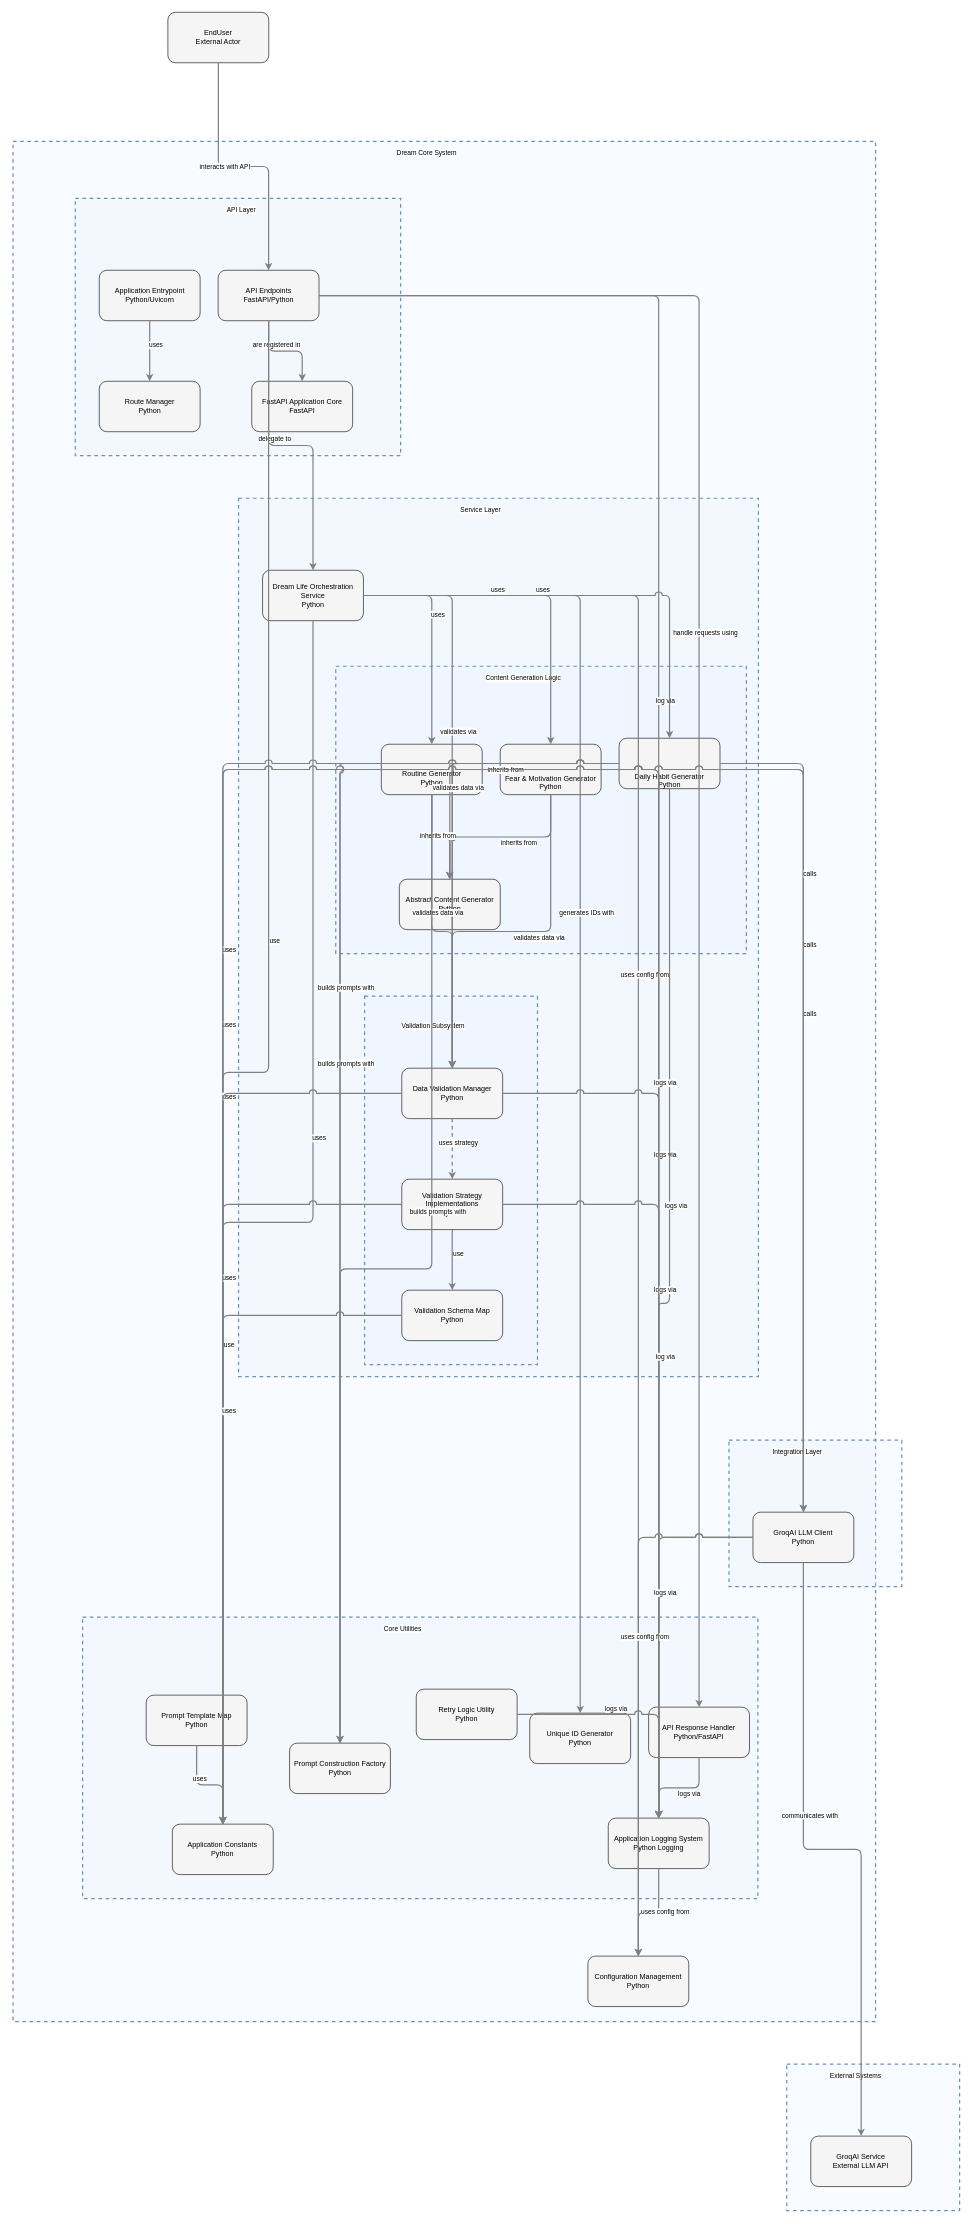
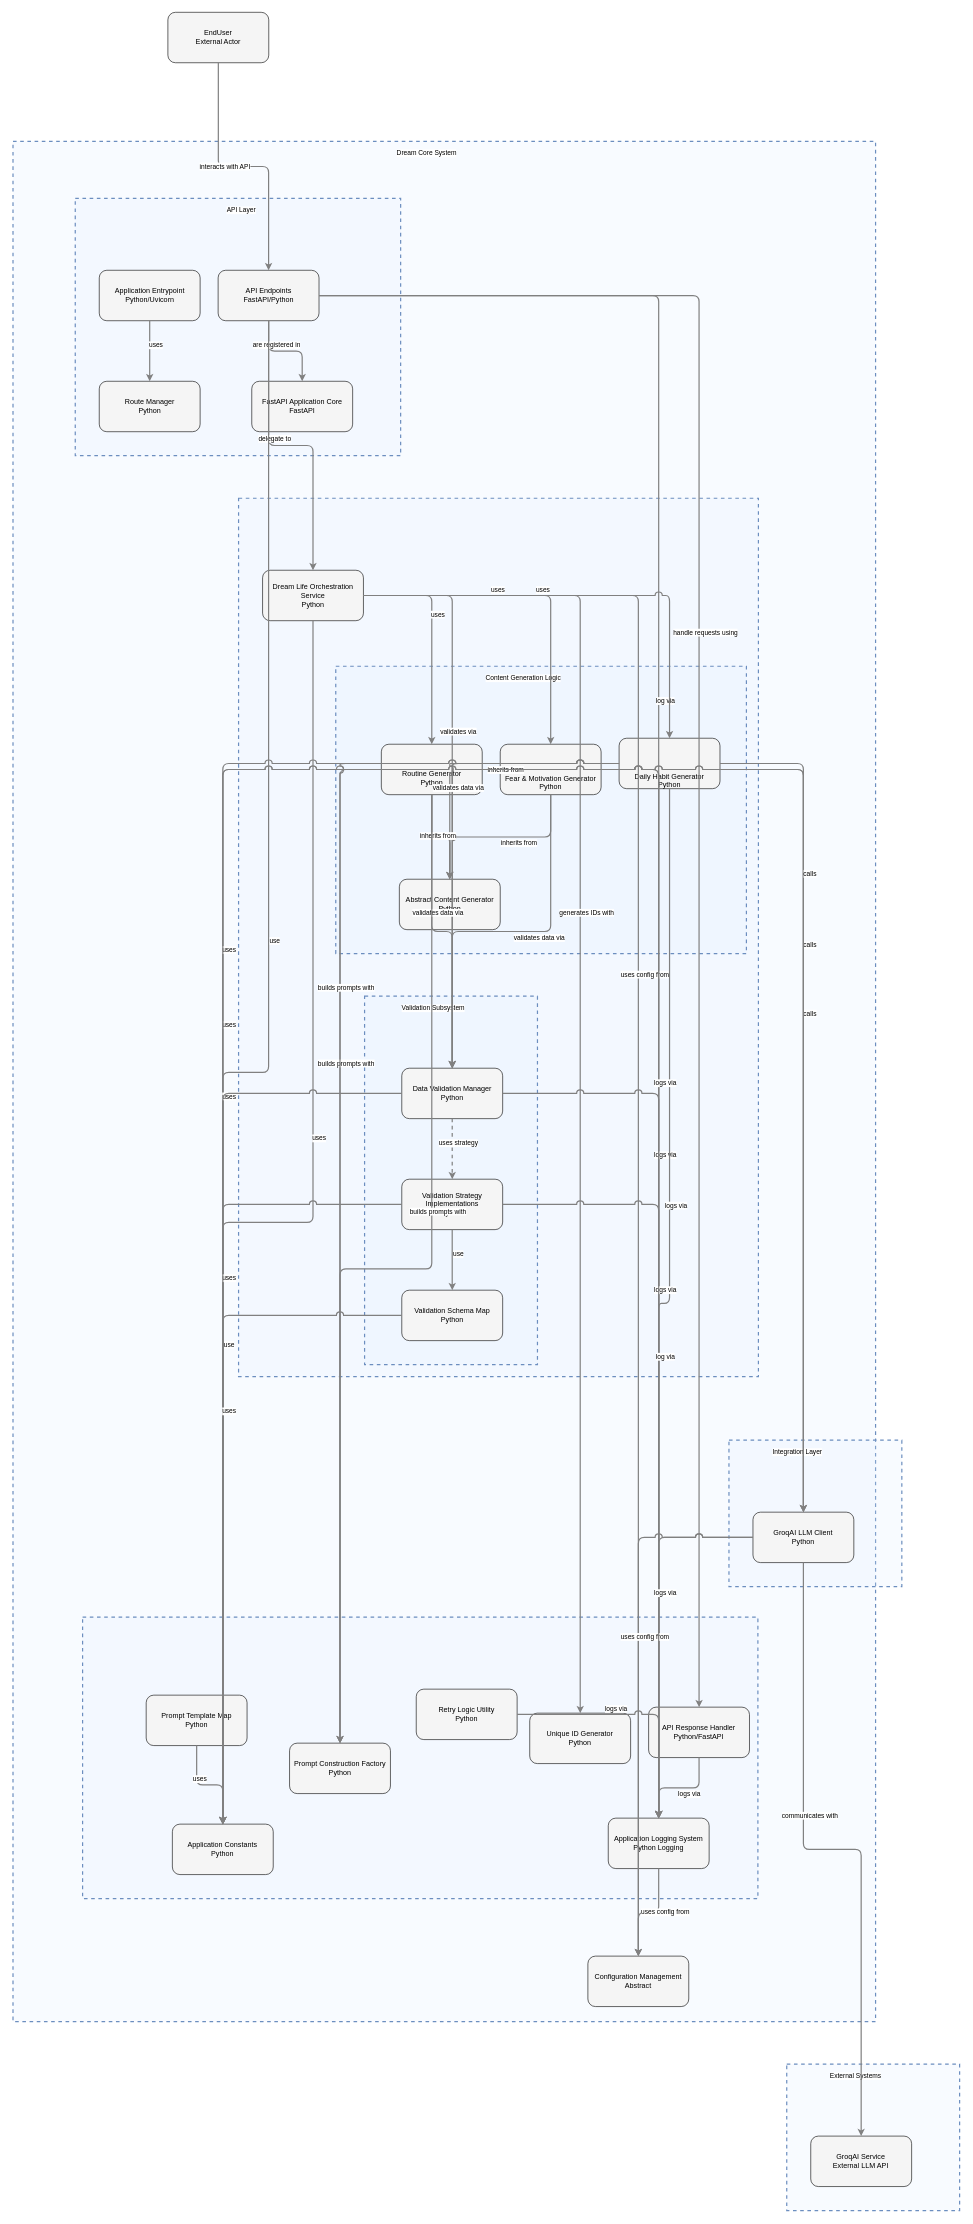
node "Service Layer": removed
node "Validation Subsystem": moved (433, 1026) -> (433, 1008)
node "Core Utilities": removed
node "Configuration Management Python": label "Configuration Management Python" -> "Configuration Management Abstract"
